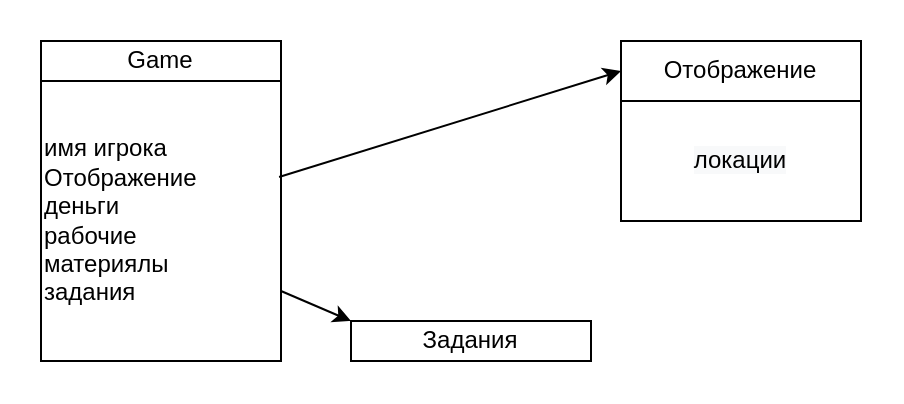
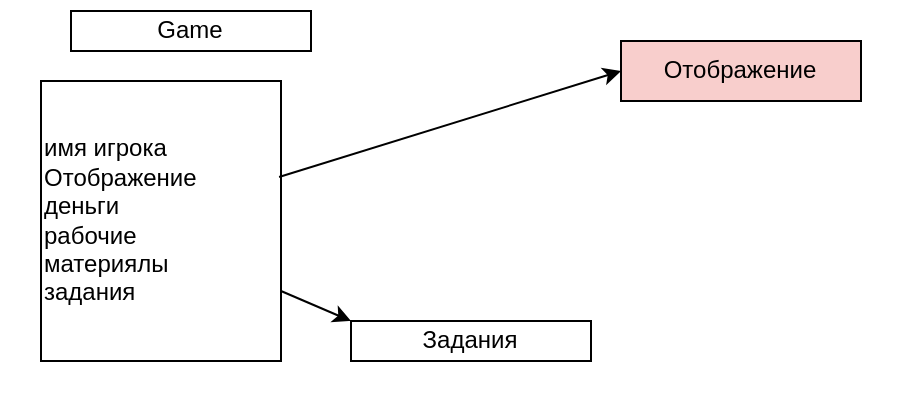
node "Game": moved (161, 61) -> (191, 31)
node "Отображение": fillcolor #ffffff -> #f8cecc
node "локации": removed
